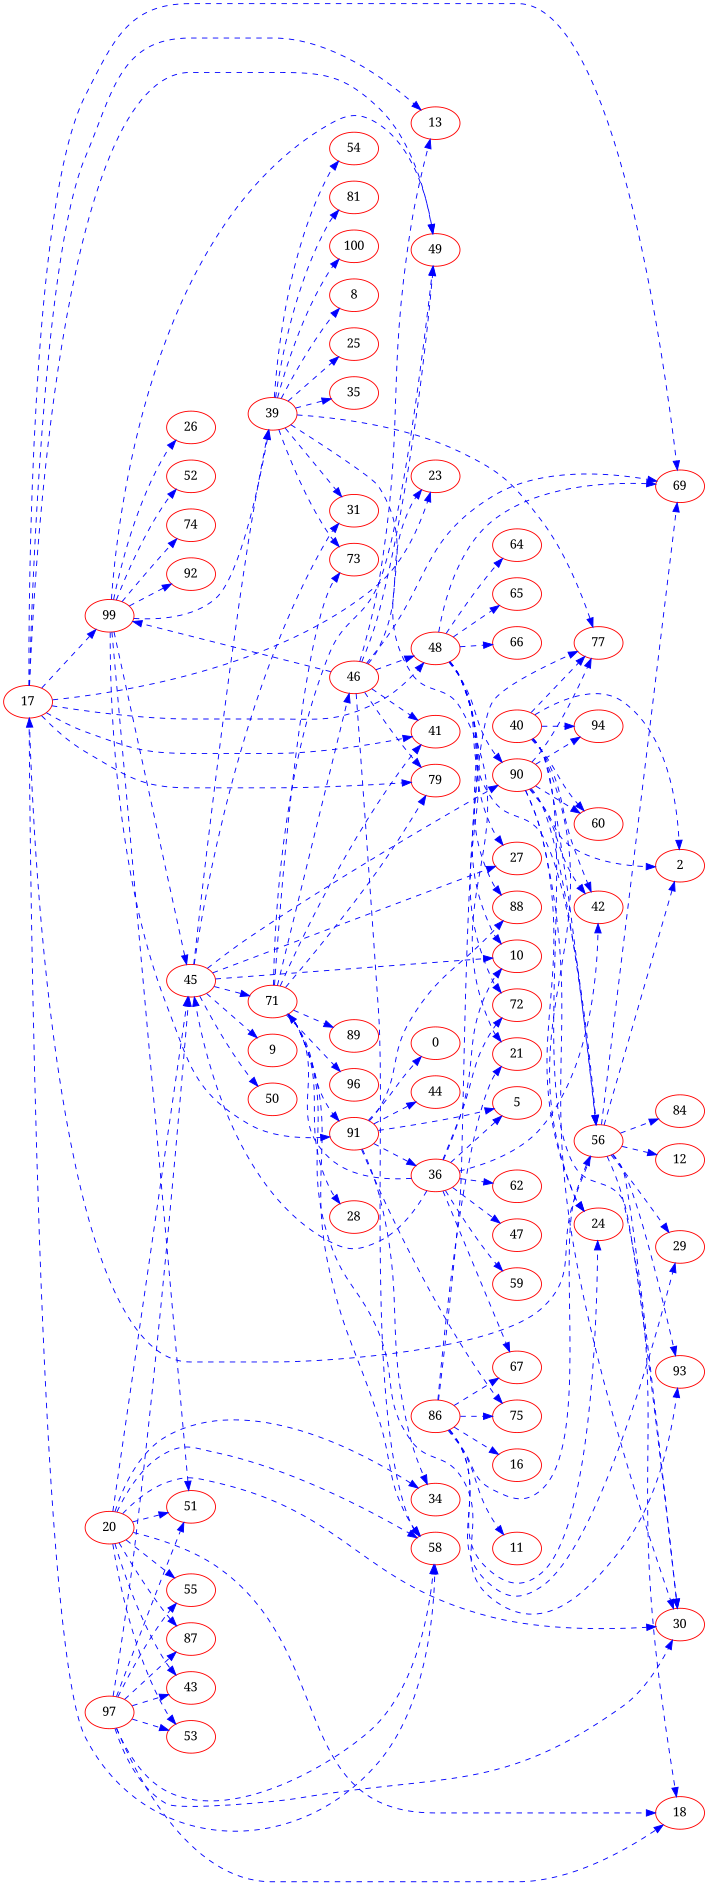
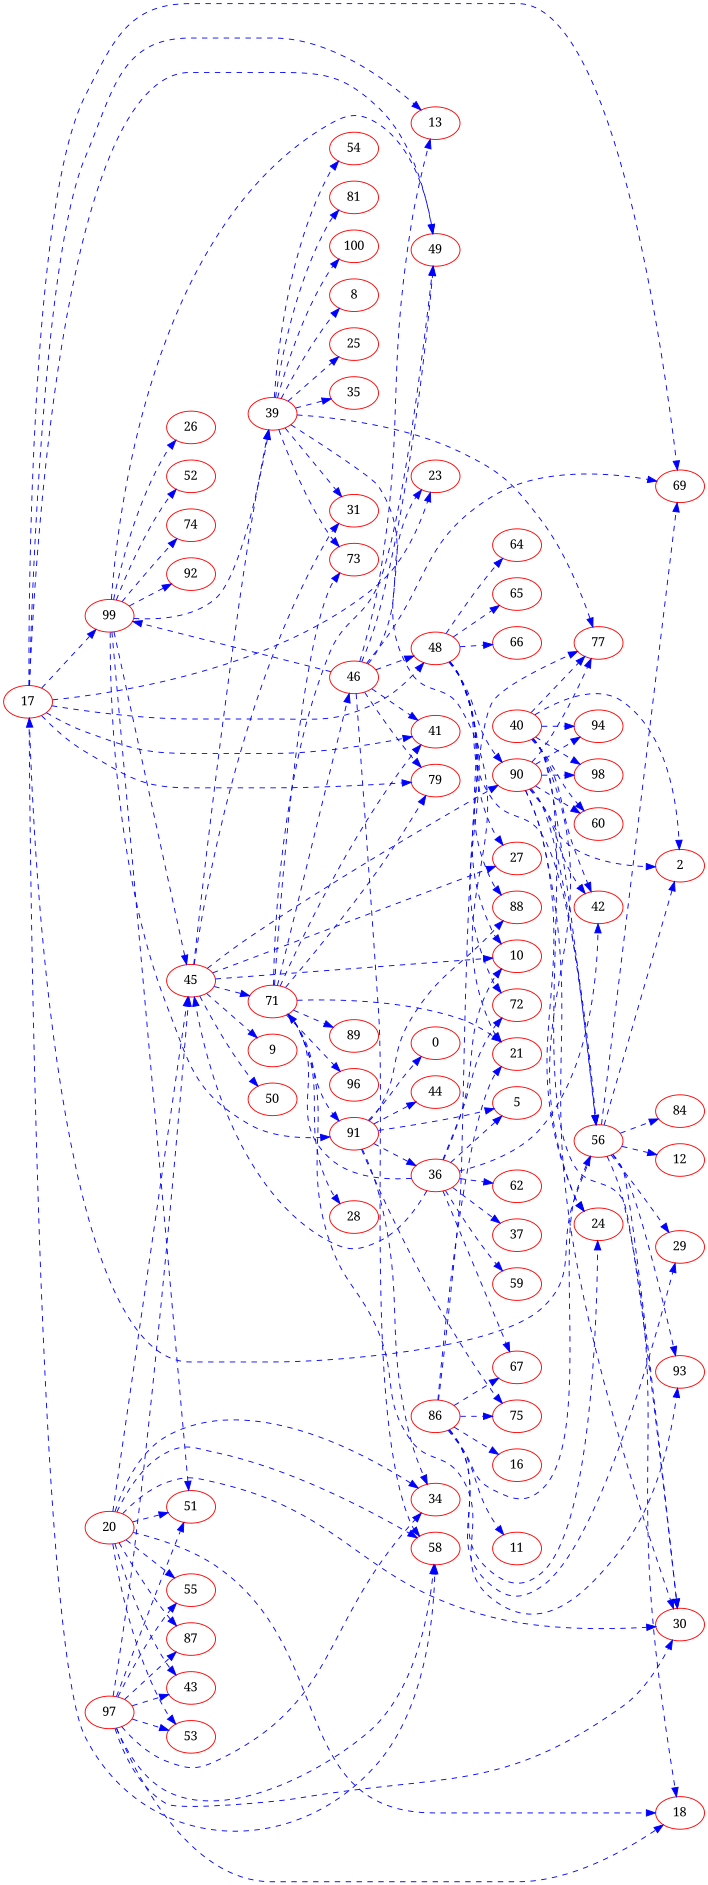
edge "48" -> "69": removed
node "98": added
node "47": label "47" -> "37"
edge "71" -> "58": now "71" -> "21"
edge "97" -> "34": added
